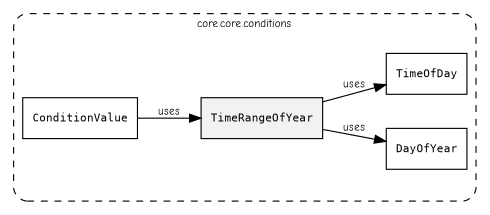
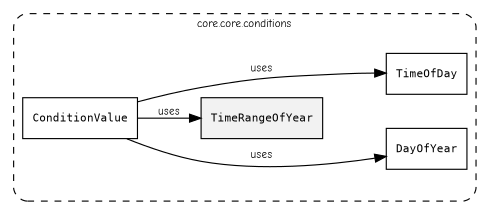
edge "TimeRangeOfYear" -> "TimeOfDay": now "ConditionValue" -> "TimeOfDay"
edge "TimeRangeOfYear" -> "DayOfYear": now "ConditionValue" -> "DayOfYear"
